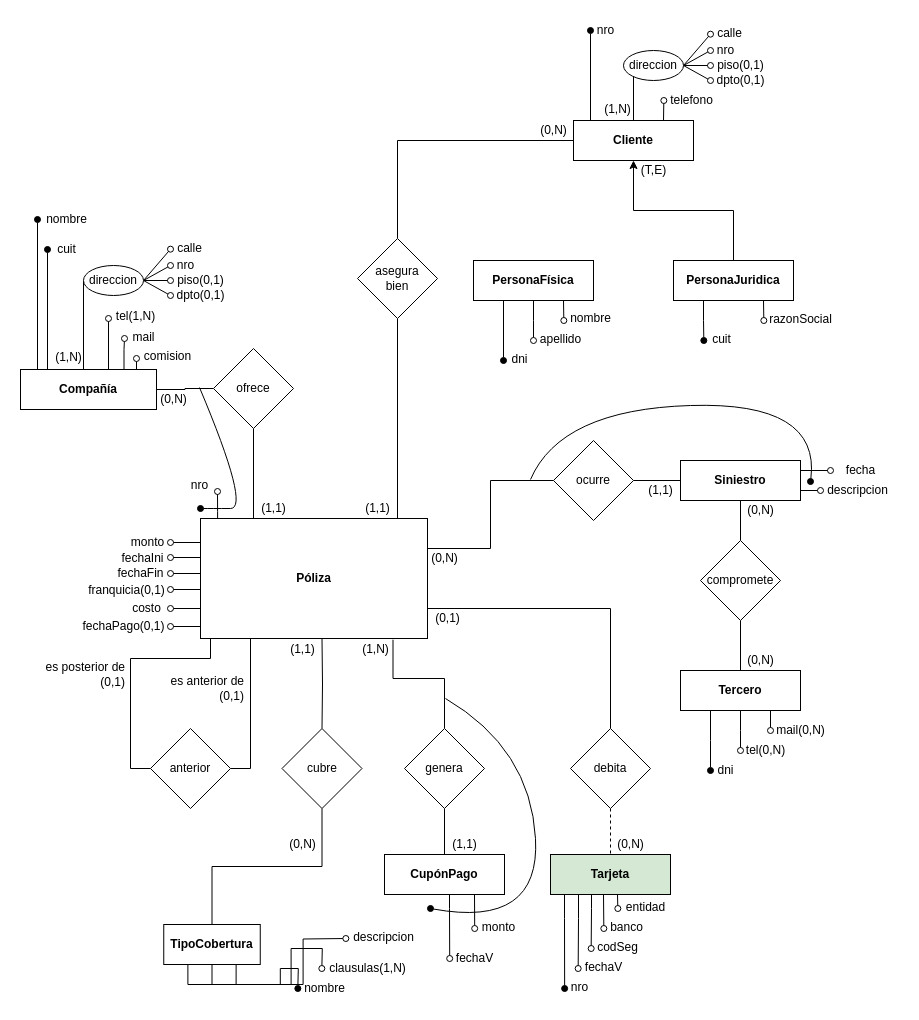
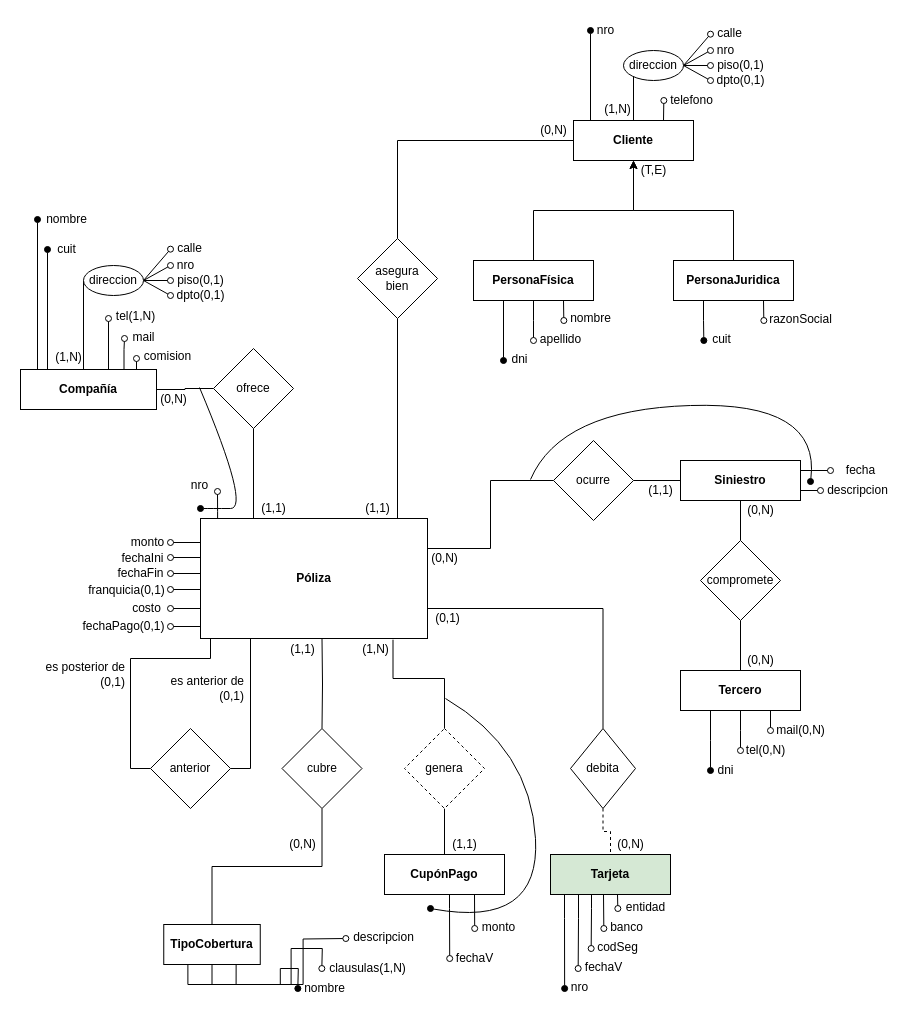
edge "PersonaFísica" -> "Cliente": added
node "genera": style solid -> dashed
node "debita": size 80x80 -> 65x80
